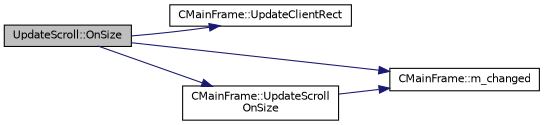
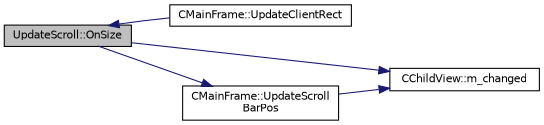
edge "UpdateScroll::OnSize" -> "CMainFrame::UpdateClientRect": reversed
node "CMainFrame::m_changed": label "CMainFrame::m_changed" -> "CChildView::m_changed"
node "CMainFrame::UpdateScroll OnSize": label "CMainFrame::UpdateScroll OnSize" -> "CMainFrame::UpdateScroll BarPos"
